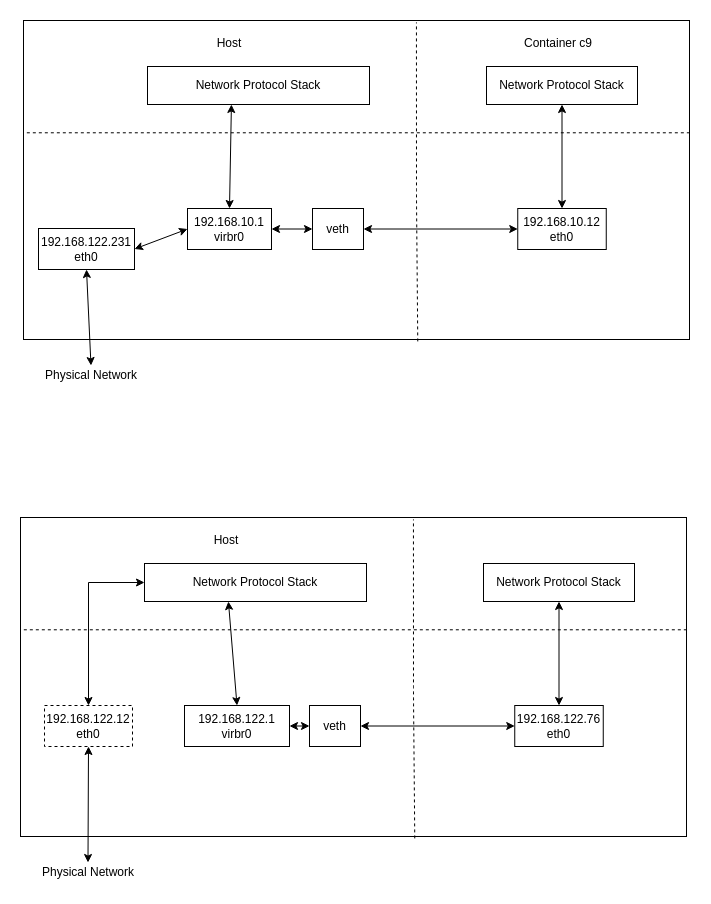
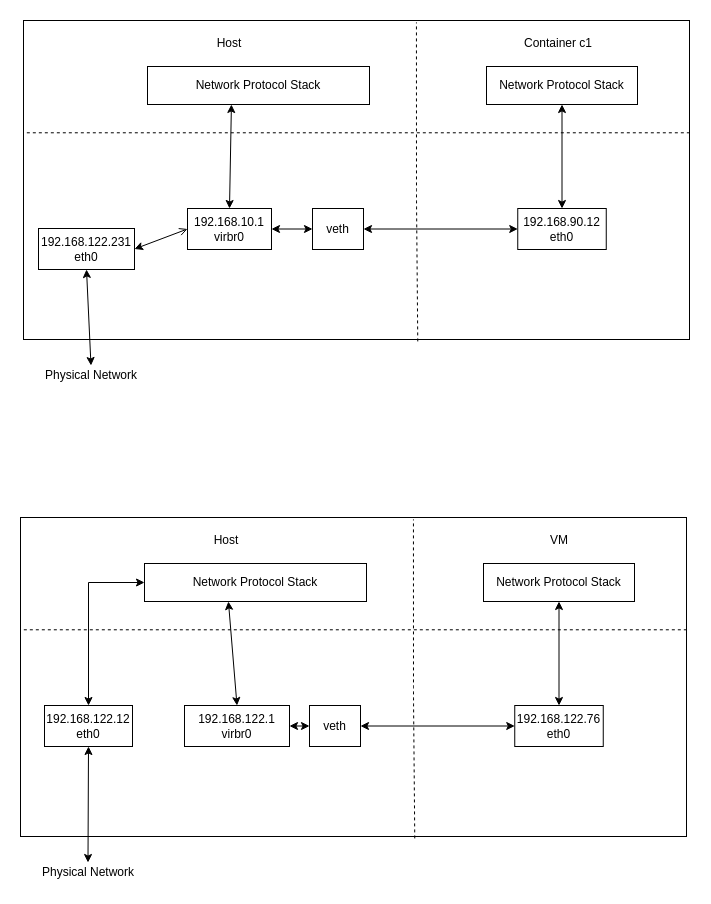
node "Container c9": label "Container c9" -> "Container c1"
node "192.168.10.12 eth0": label "192.168.10.12 eth0" -> "192.168.90.12 eth0"
edge "192.168.10.1 virbr0" -- "192.168.122.231 eth0": arrowhead classic -> open
node "VM": added
node "192.168.122.12 eth0": style dashed -> solid
